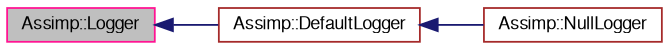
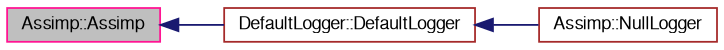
node "Assimp::Logger": label "Assimp::Logger" -> "Assimp::Assimp"
node "Assimp::DefaultLogger": label "Assimp::DefaultLogger" -> "DefaultLogger::DefaultLogger"
